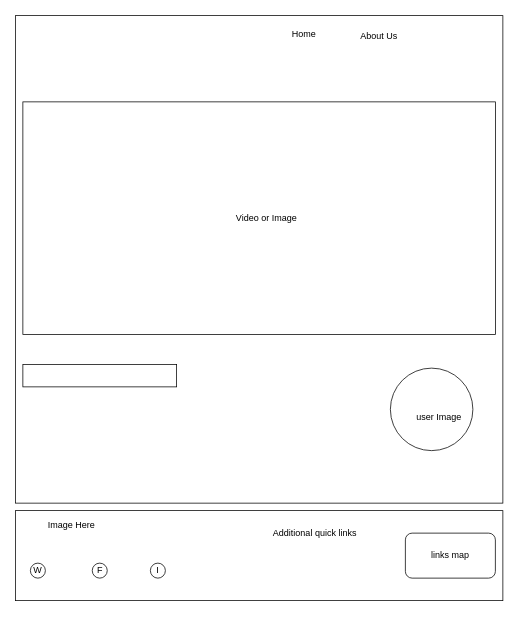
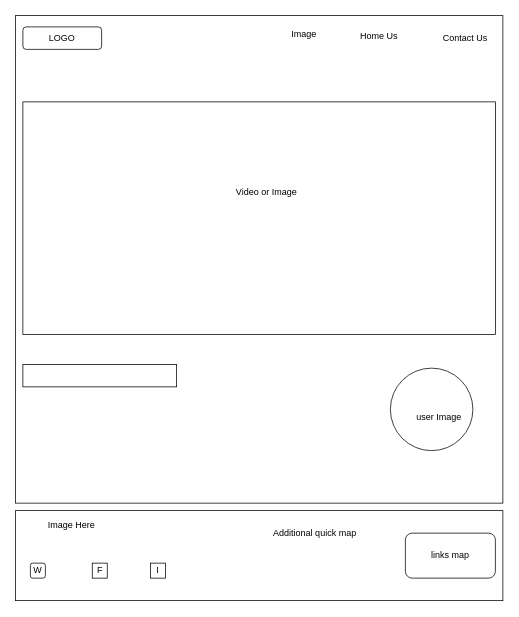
node "Home": label "Home" -> "Image"
node "About Us": label "About Us" -> "Home Us"
node "LOGO": added
node "Contact Us": added
node "Video or Image": moved (267, 218) -> (267, 192)
node "Additional quick links": label "Additional quick links" -> "Additional quick map"
node "W": shape ellipse -> rounded rectangle
node "F": shape ellipse -> rectangle
node "I": shape ellipse -> rectangle
